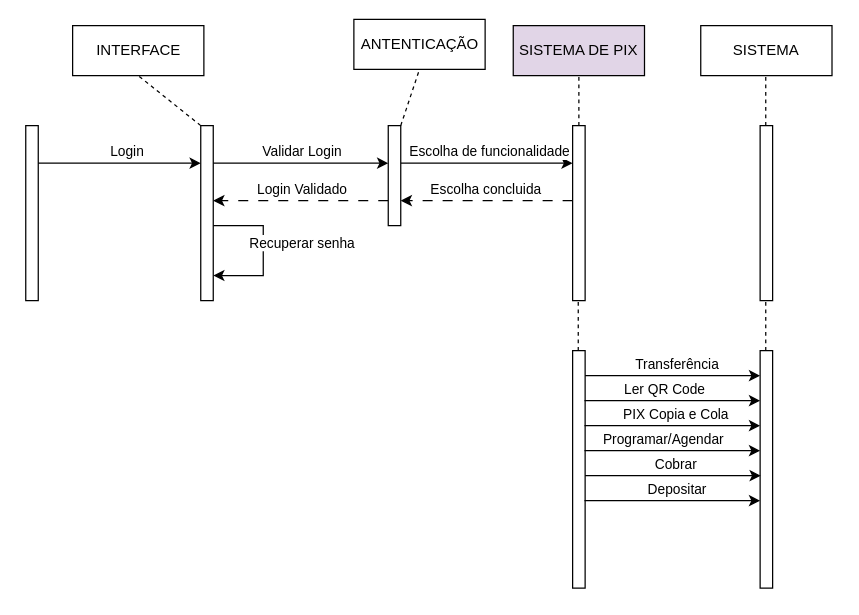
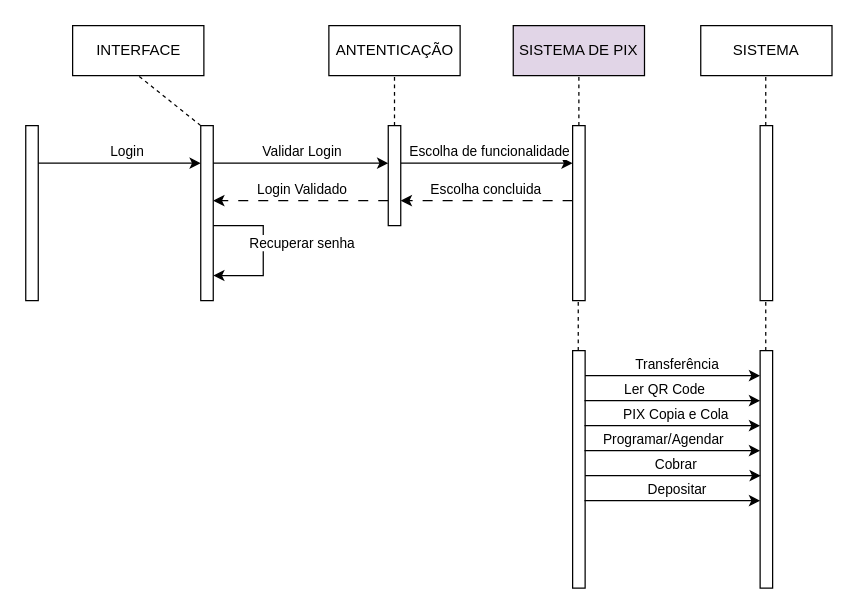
node "ANTENTICAÇÃO": moved (419, 44) -> (394, 51)
